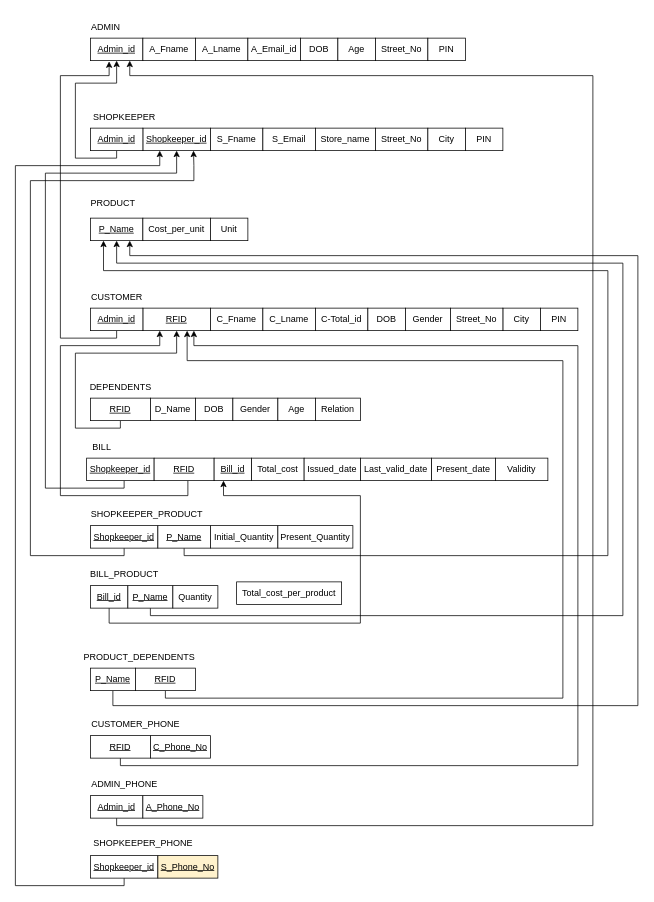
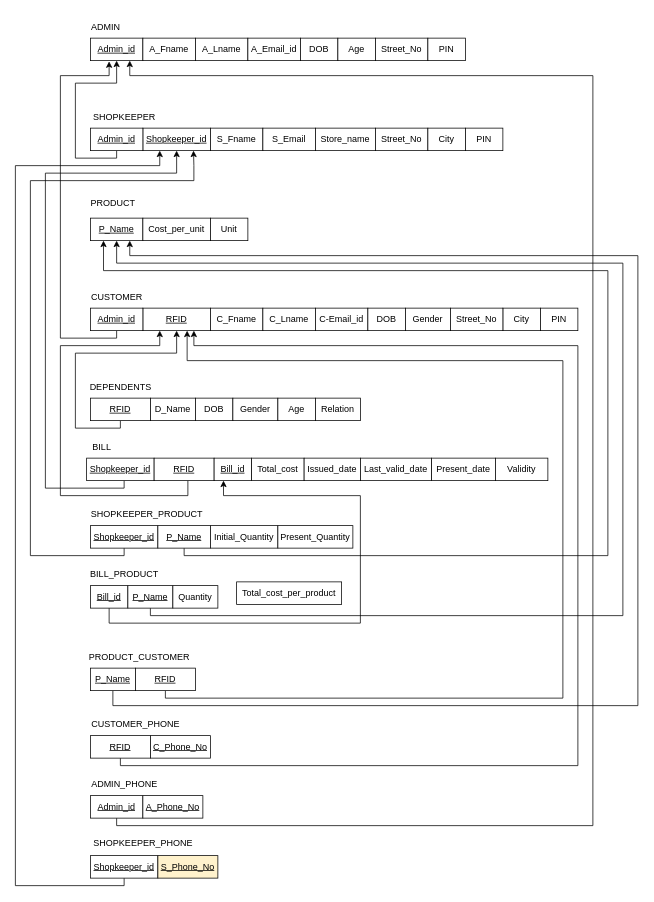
node "C-Total_id": label "C-Total_id" -> "C-Email_id"
node "PRODUCT_DEPENDENTS": label "PRODUCT_DEPENDENTS" -> "PRODUCT_CUSTOMER"
